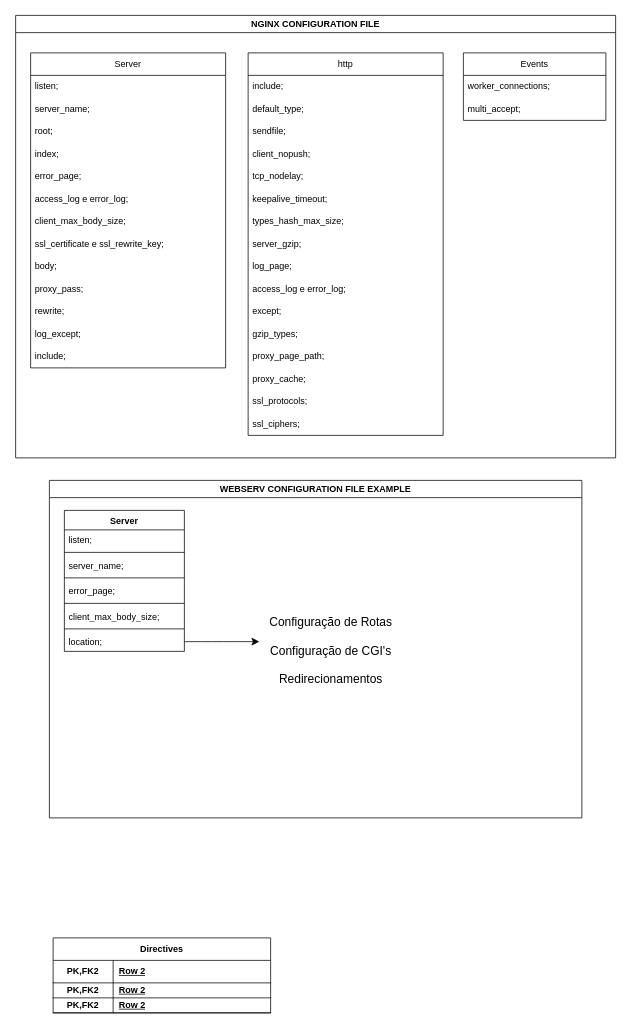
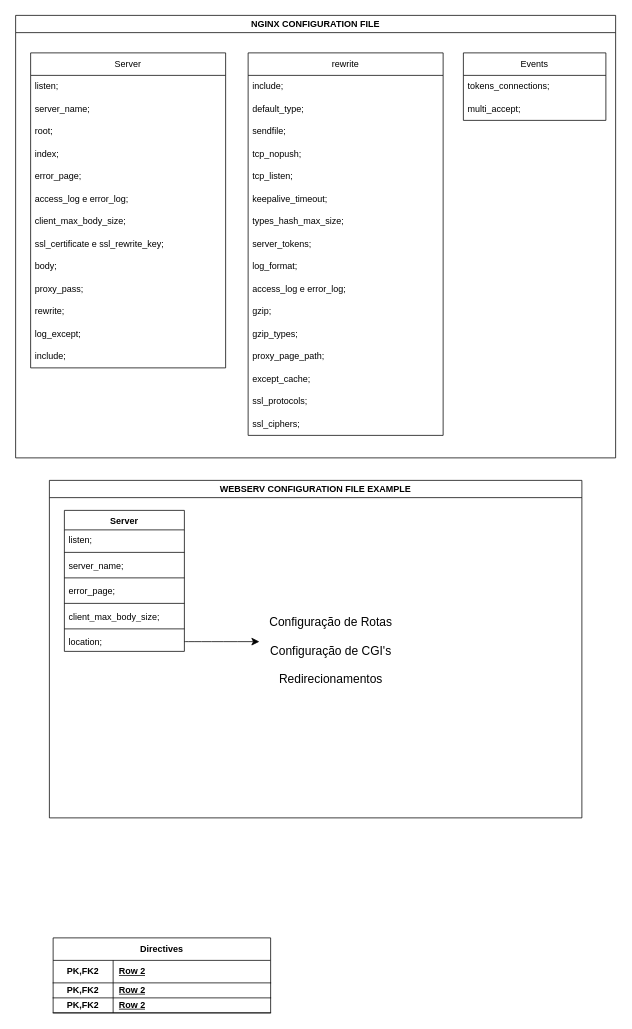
node "http": label "http" -> "rewrite"
node "worker_connections;": label "worker_connections;" -> "tokens_connections;"
node "client_nopush;": label "client_nopush;" -> "tcp_nopush;"
node "tcp_nodelay;": label "tcp_nodelay;" -> "tcp_listen;"
node "server_gzip;": label "server_gzip;" -> "server_tokens;"
node "log_page;": label "log_page;" -> "log_format;"
node "except;": label "except;" -> "gzip;"
node "proxy_cache;": label "proxy_cache;" -> "except_cache;"
